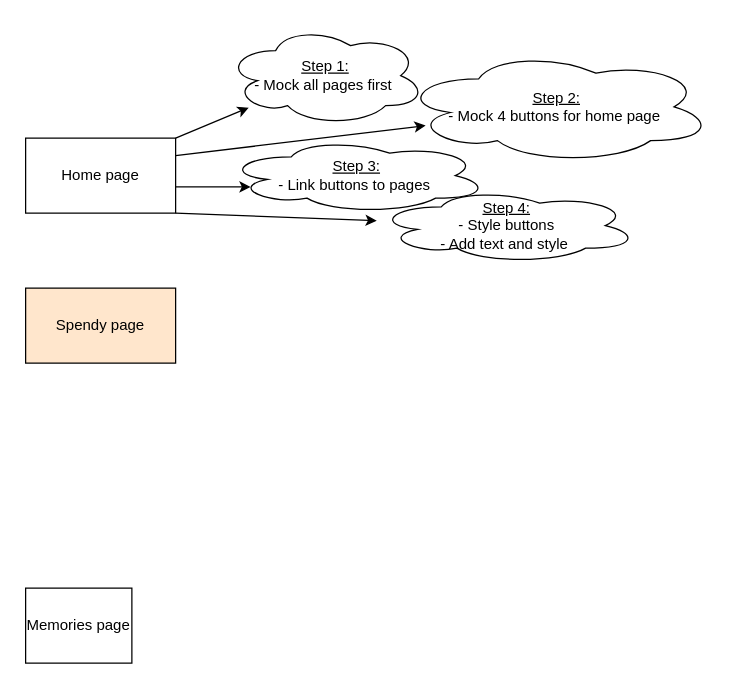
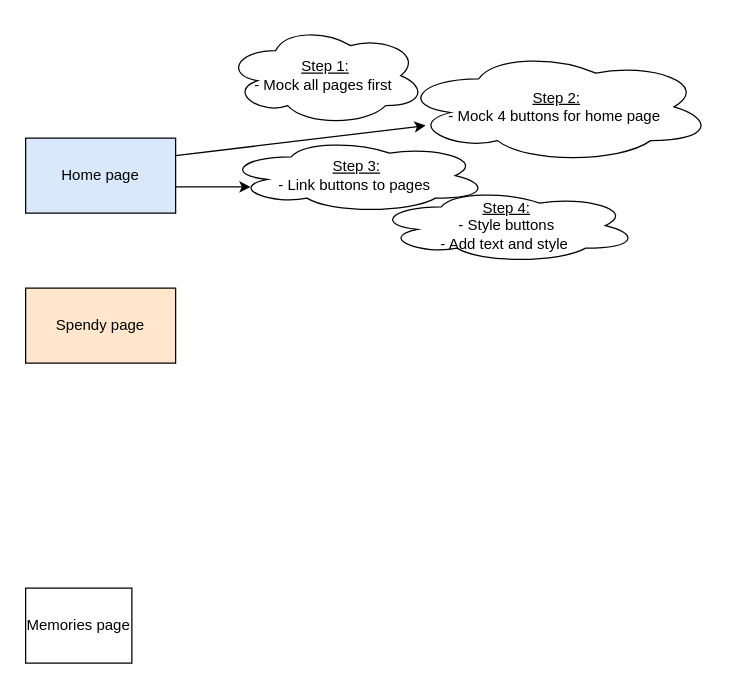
edge "Home page" -> "Step 1: - Mock all pages first": removed
node "Home page": fillcolor #ffffff -> #dae8fc
edge "Home page" -> "Step 4: - Style buttons - Add text and style": removed
